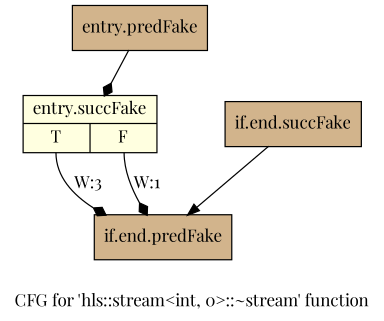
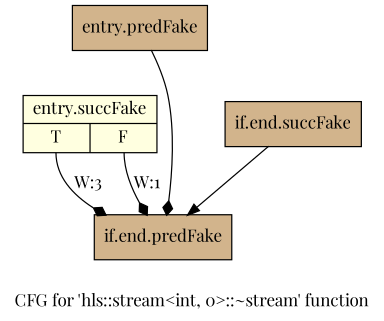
edge "entry.predFake" -> "entry.succFake": now "entry.predFake" -> "if.end.predFake"
